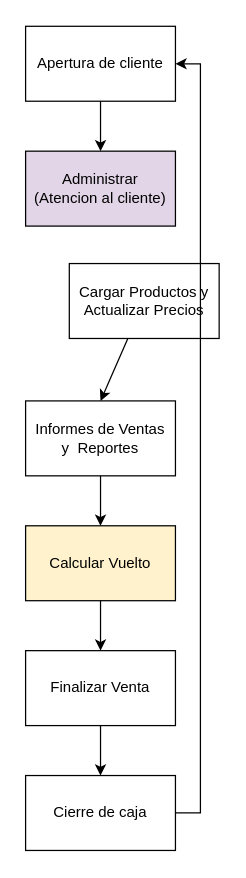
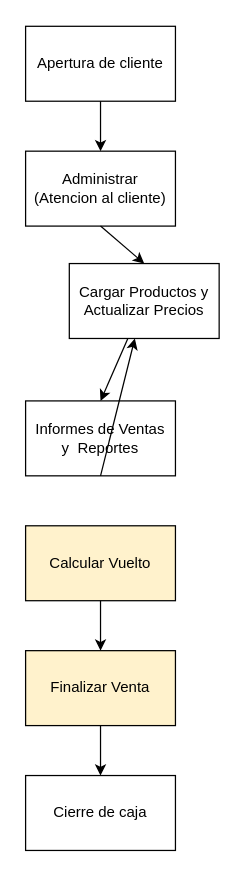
node "Administrar (Atencion al cliente)": fillcolor #e1d5e7 -> #ffffff
edge "Administrar (Atencion al cliente)" -> "Cargar Productos y Actualizar Precios": added
edge "Cierre de caja" -> "Apertura de cliente": removed
edge "Informes de Ventas y Reportes" -> "Calcular Vuelto": now "Informes de Ventas y Reportes" -> "Cargar Productos y Actualizar Precios"
node "Finalizar Venta": fillcolor #ffffff -> #fff2cc
